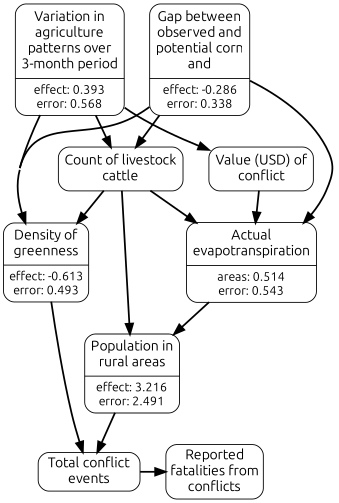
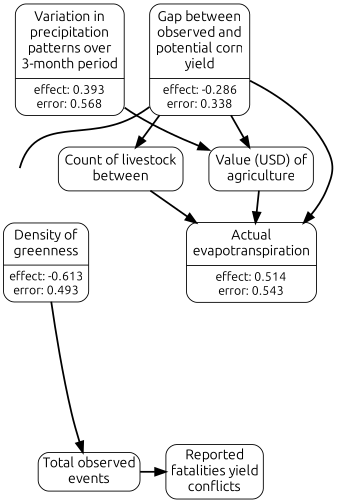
node "Variation in": text "agriculture" -> "precipitation"
node "Gap between": text "and" -> "yield"
edge "Variation in" -> "Count of livestock": removed
edge "Gap between" -> "Value (USD) of": added
edge "Variation in" -> "Density of": removed
node "Count of livestock": text "cattle" -> "between"
node "Value (USD) of": text "conflict" -> "agriculture"
edge "Count of livestock" -> "Density of": removed
node "Actual": text "areas: 0.514" -> "effect: 0.514"
node "Population in": removed
node "Total conflict events": label "Total conflict events" -> "Total observed events"
node "Reported fatalities from conflicts": label "Reported fatalities from conflicts" -> "Reported fatalities yield conflicts"
